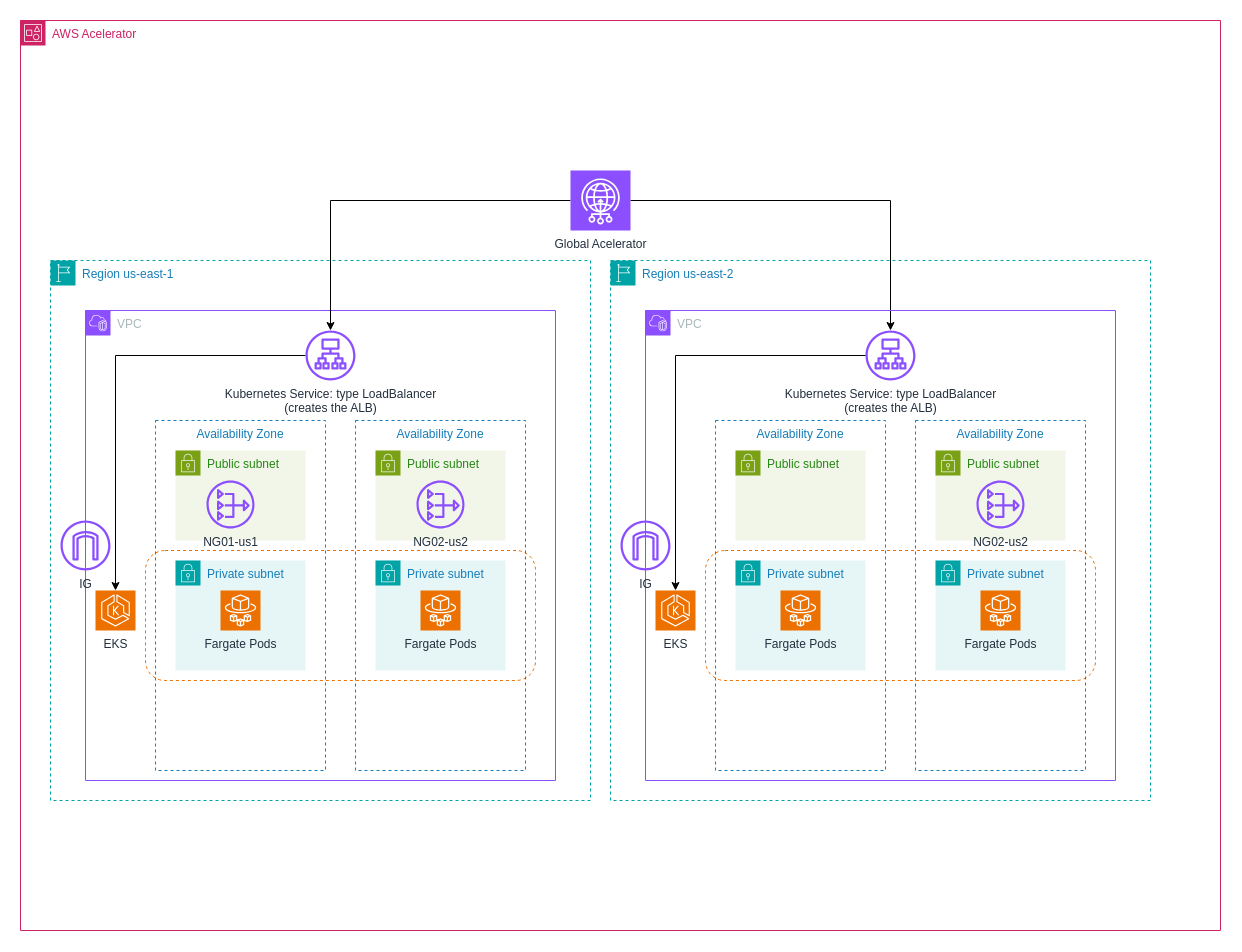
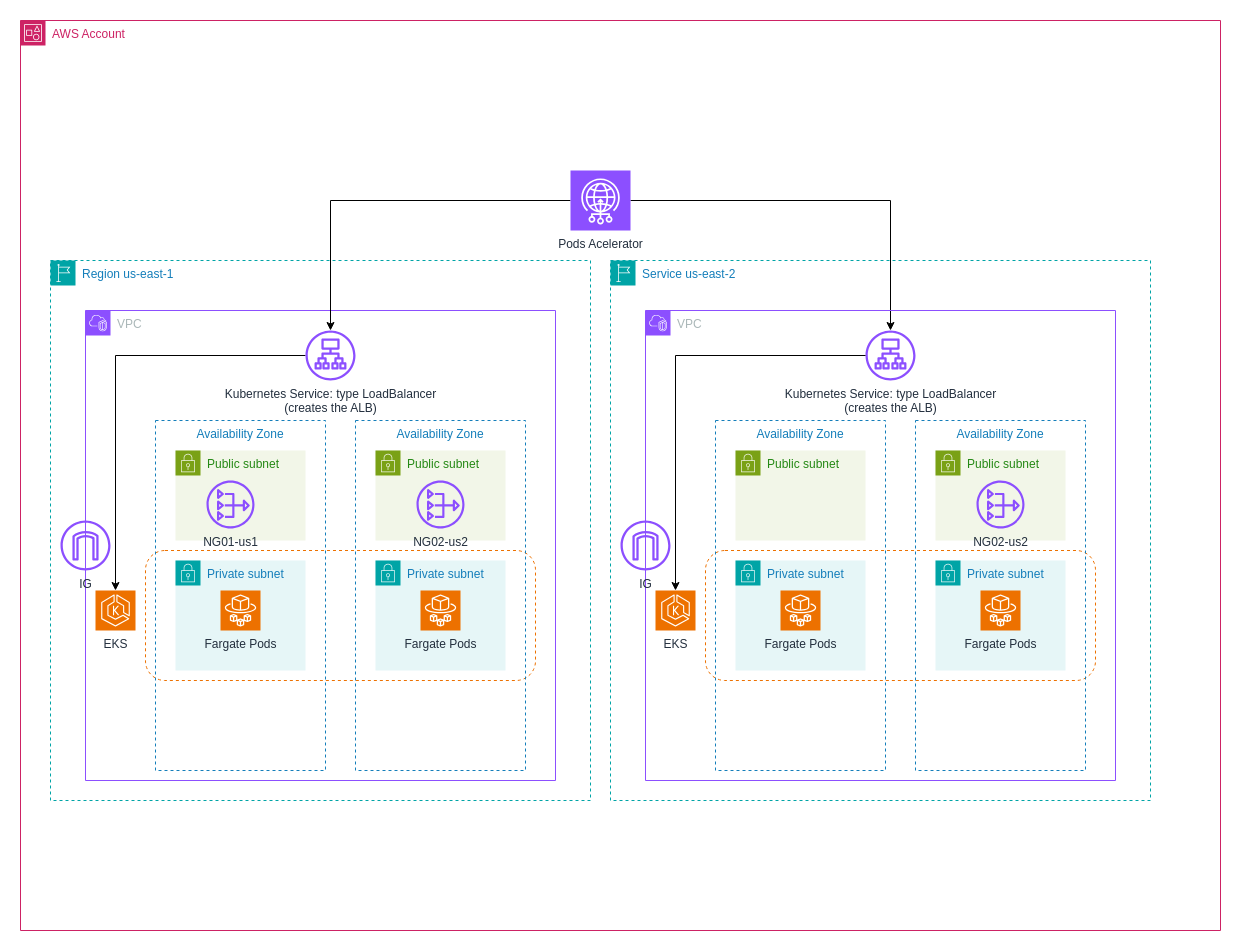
node "AWS Acelerator": label "AWS Acelerator" -> "AWS Account"
node "Global Acelerator": label "Global Acelerator" -> "Pods Acelerator"
node "Region us-east-2": label "Region us-east-2" -> "Service us-east-2"
